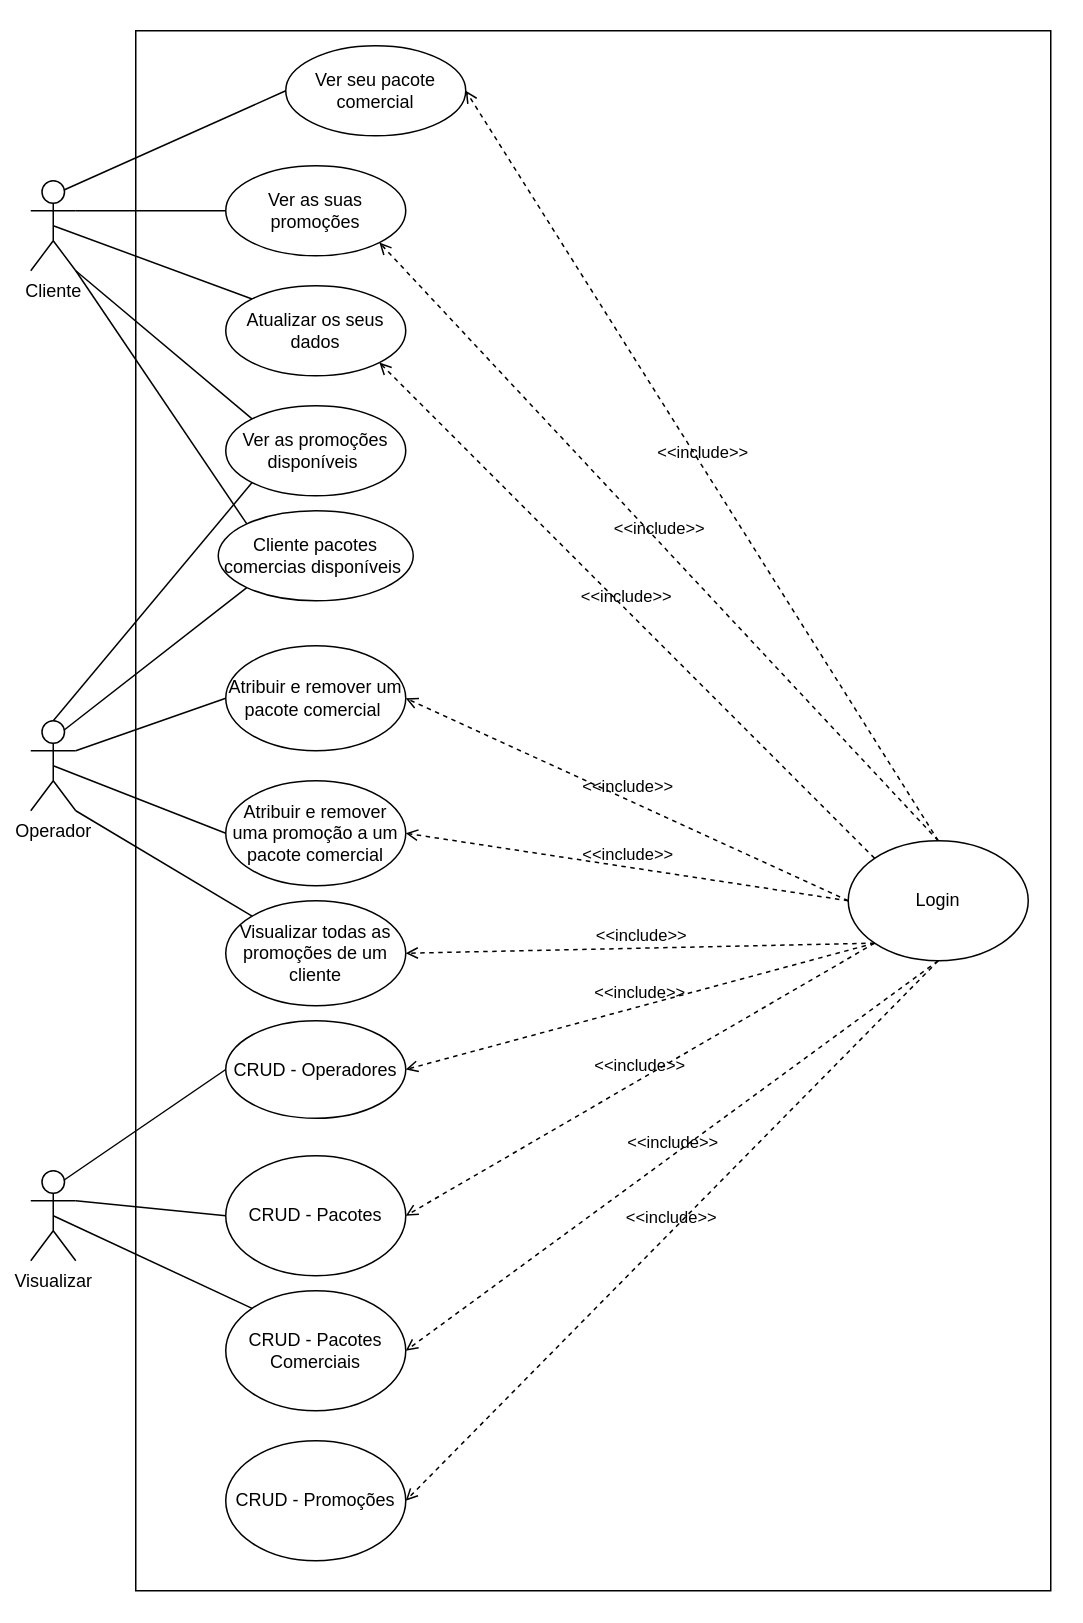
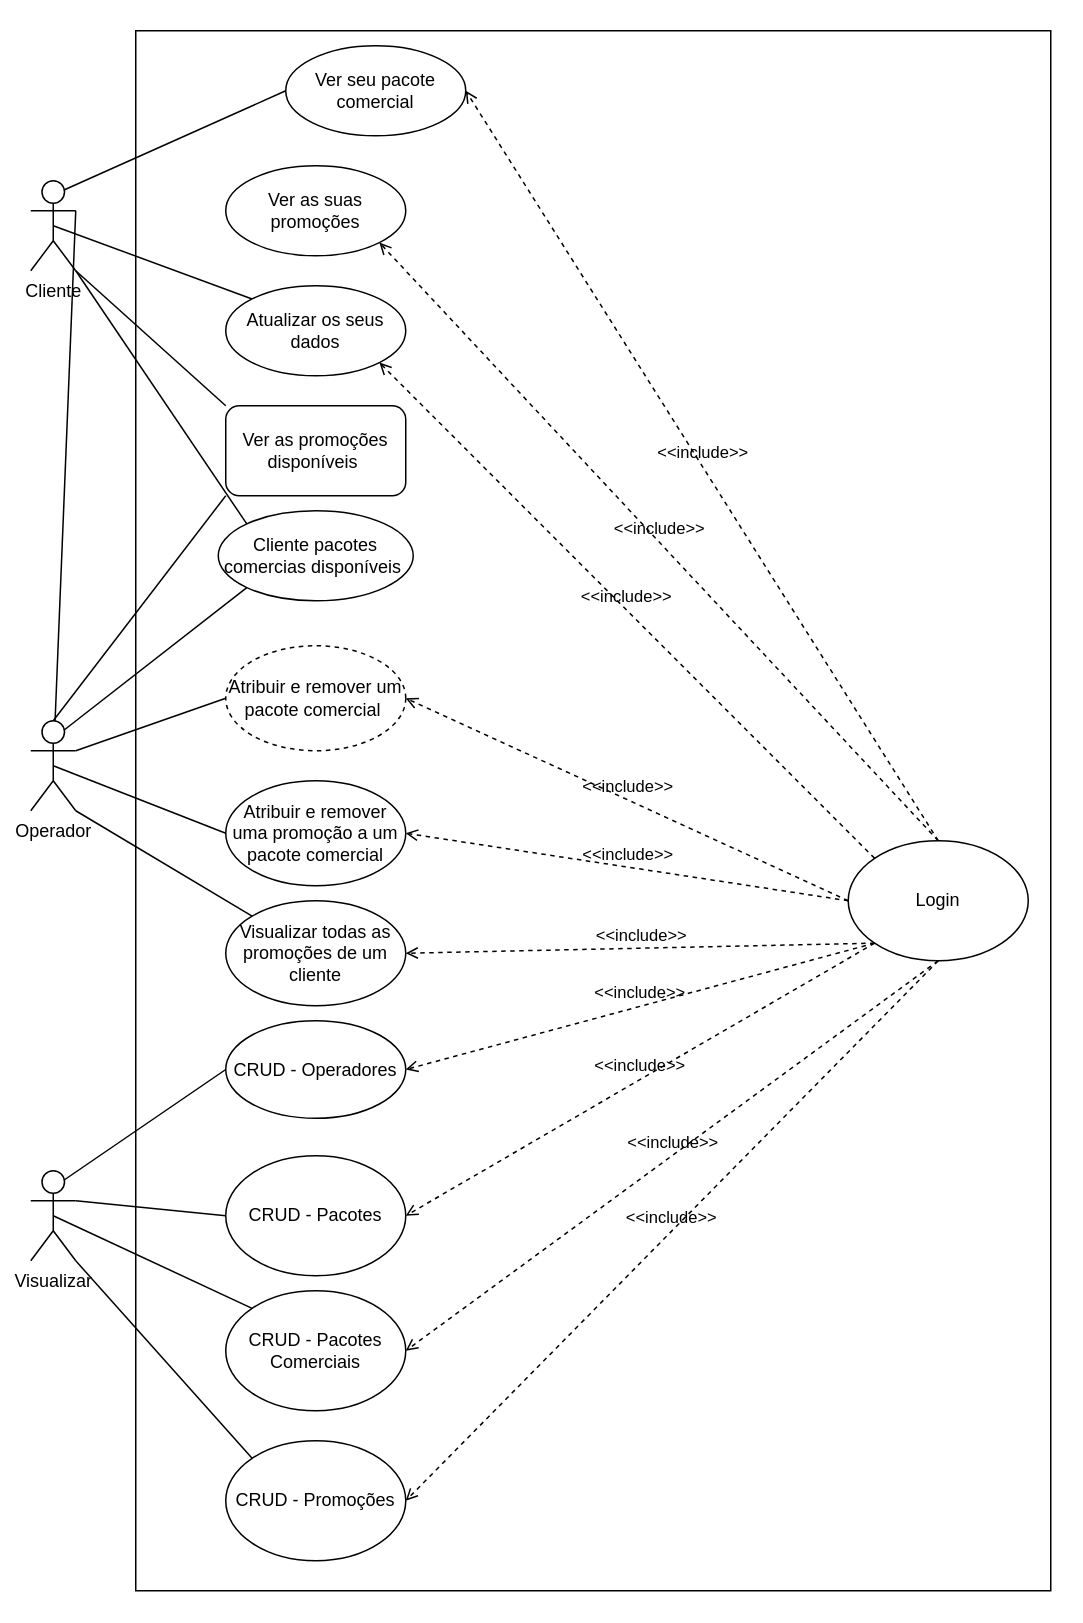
edge "Ver as suas promoções" -- "Cliente": now "Operador" -- "Cliente"
node "Ver as promoções disponíveis": shape ellipse -> rounded rectangle
node "Atribuir e remover um pacote comercial": style solid -> dashed
edge "Visualizar" -- "CRUD - Promoções": added
